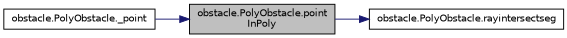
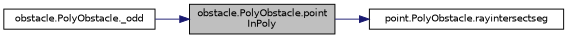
node "obstacle.PolyObstacle._point": label "obstacle.PolyObstacle._point" -> "obstacle.PolyObstacle._odd"
node "obstacle.PolyObstacle.rayintersectseg": label "obstacle.PolyObstacle.rayintersectseg" -> "point.PolyObstacle.rayintersectseg"
